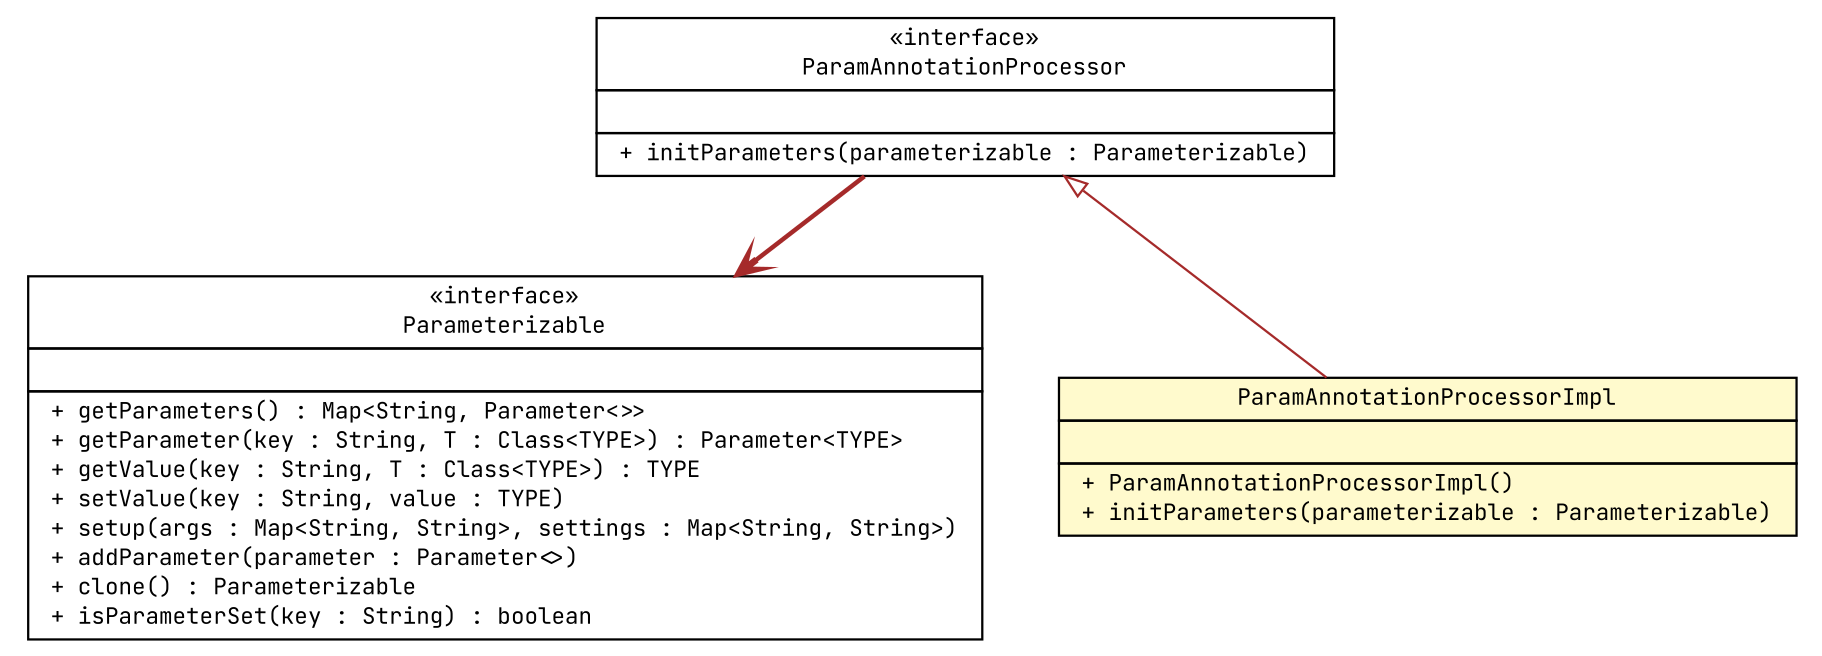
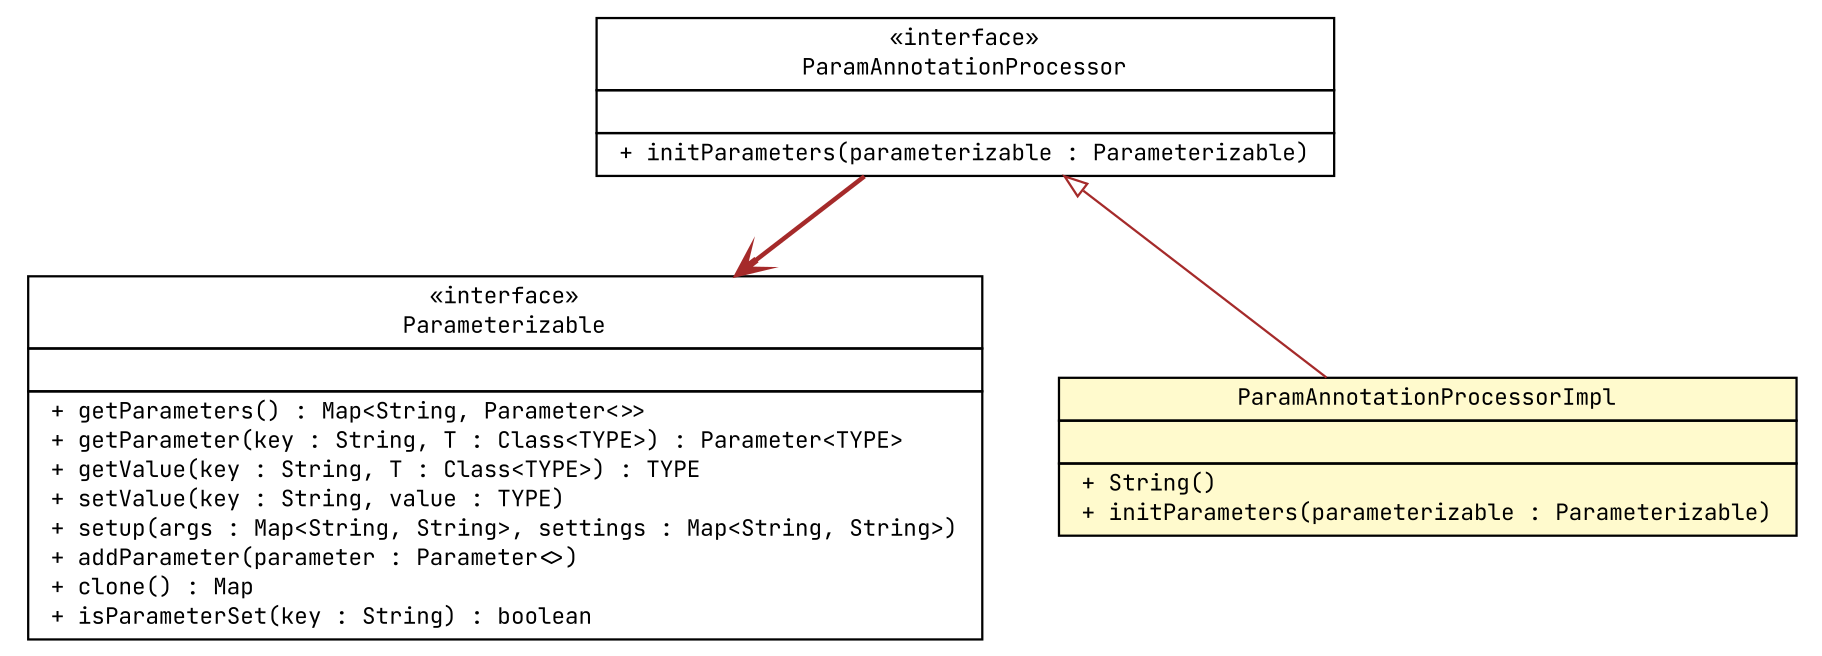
node "ParamAnnotationProcessorImpl": text "+ ParamAnnotationProcessorImpl()" -> "+ String()"
node "Parameterizable": text "+ clone() : Parameterizable" -> "+ clone() : Map"
